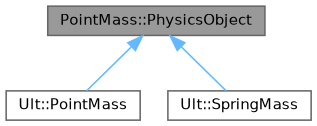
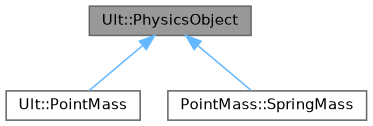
node "PointMass::PhysicsObject": label "PointMass::PhysicsObject" -> "Ult::PhysicsObject"
node "Ult::SpringMass": label "Ult::SpringMass" -> "PointMass::SpringMass"
